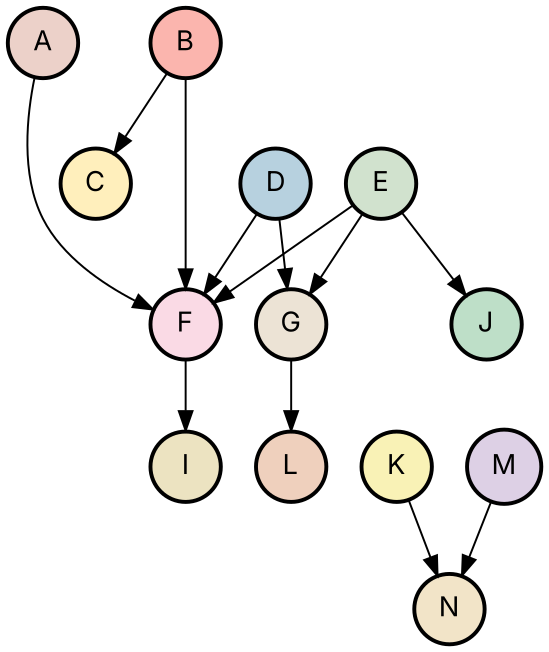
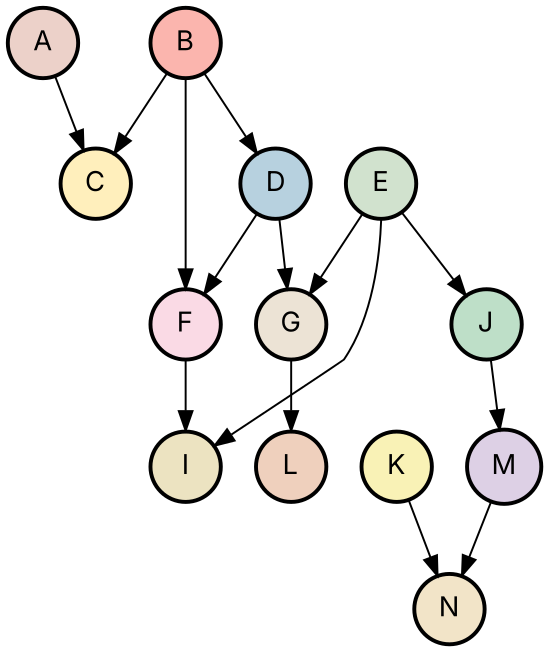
edge "B" -> "D": added
edge "A" -> "F": now "A" -> "C"
edge "E" -> "F": now "E" -> "I"
edge "J" -> "M": added
